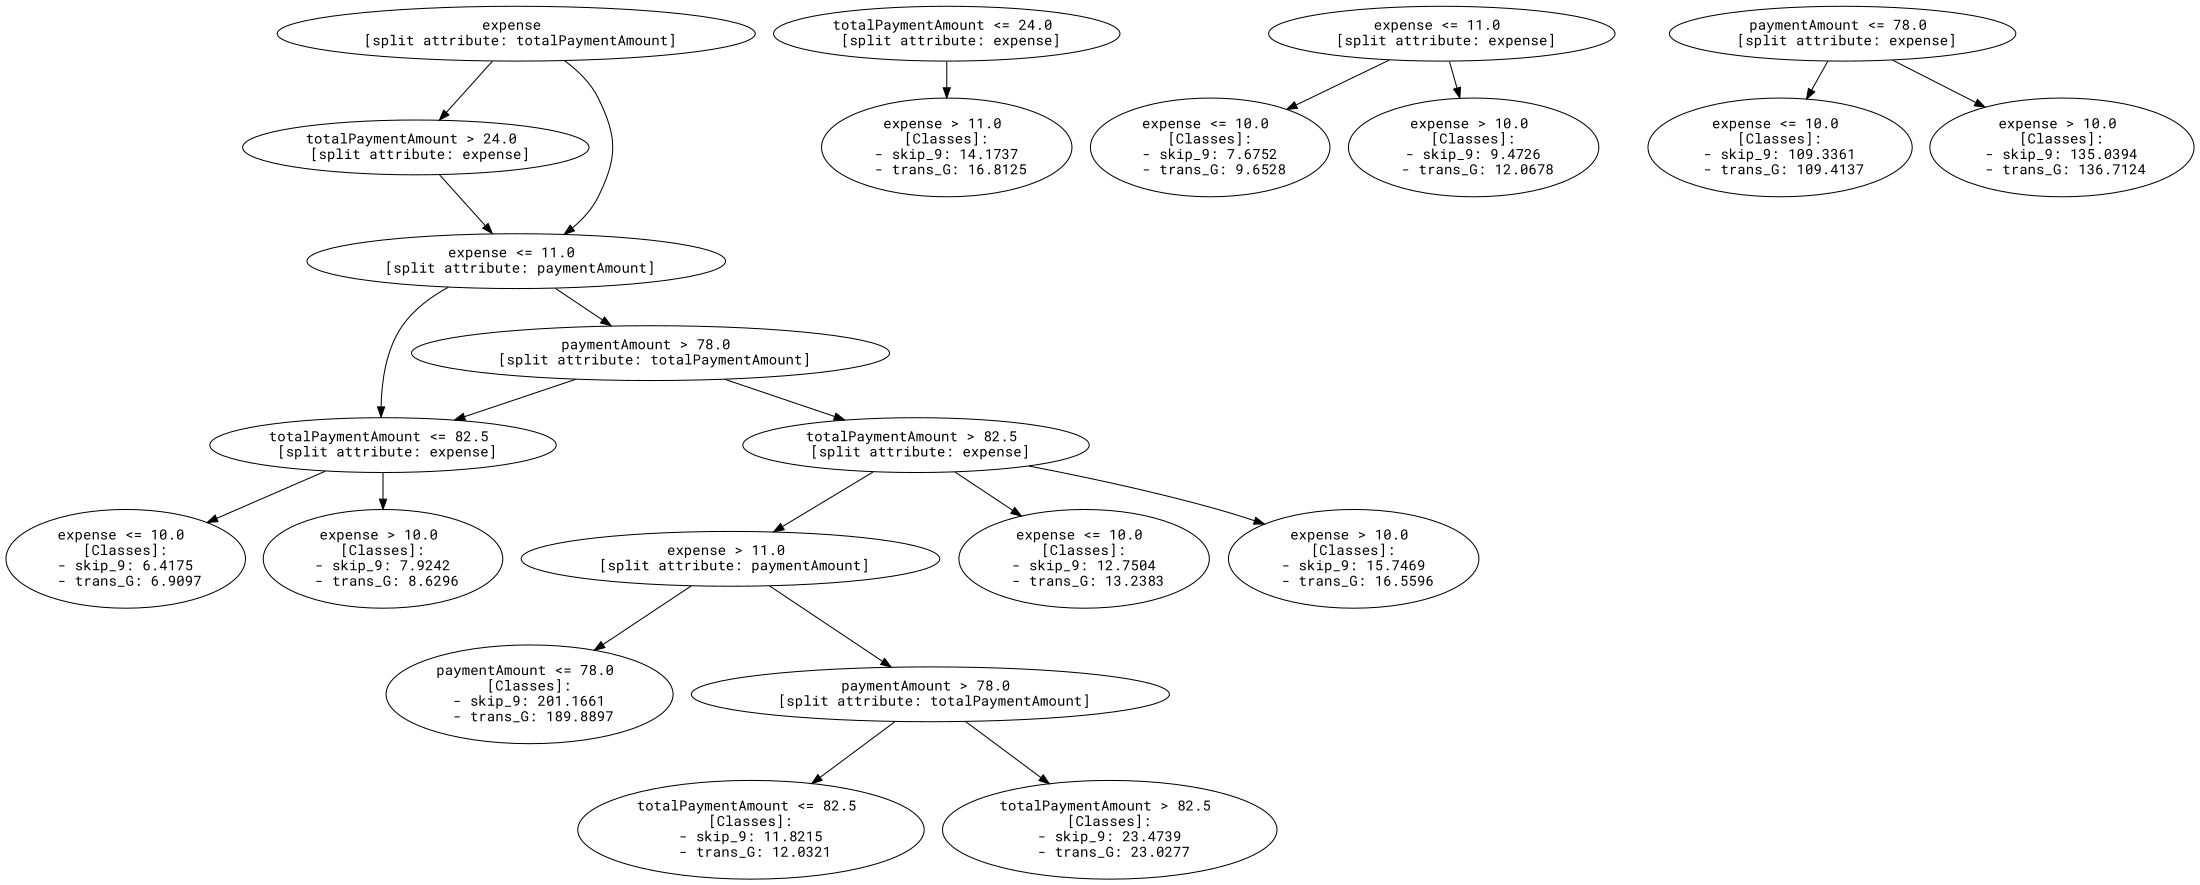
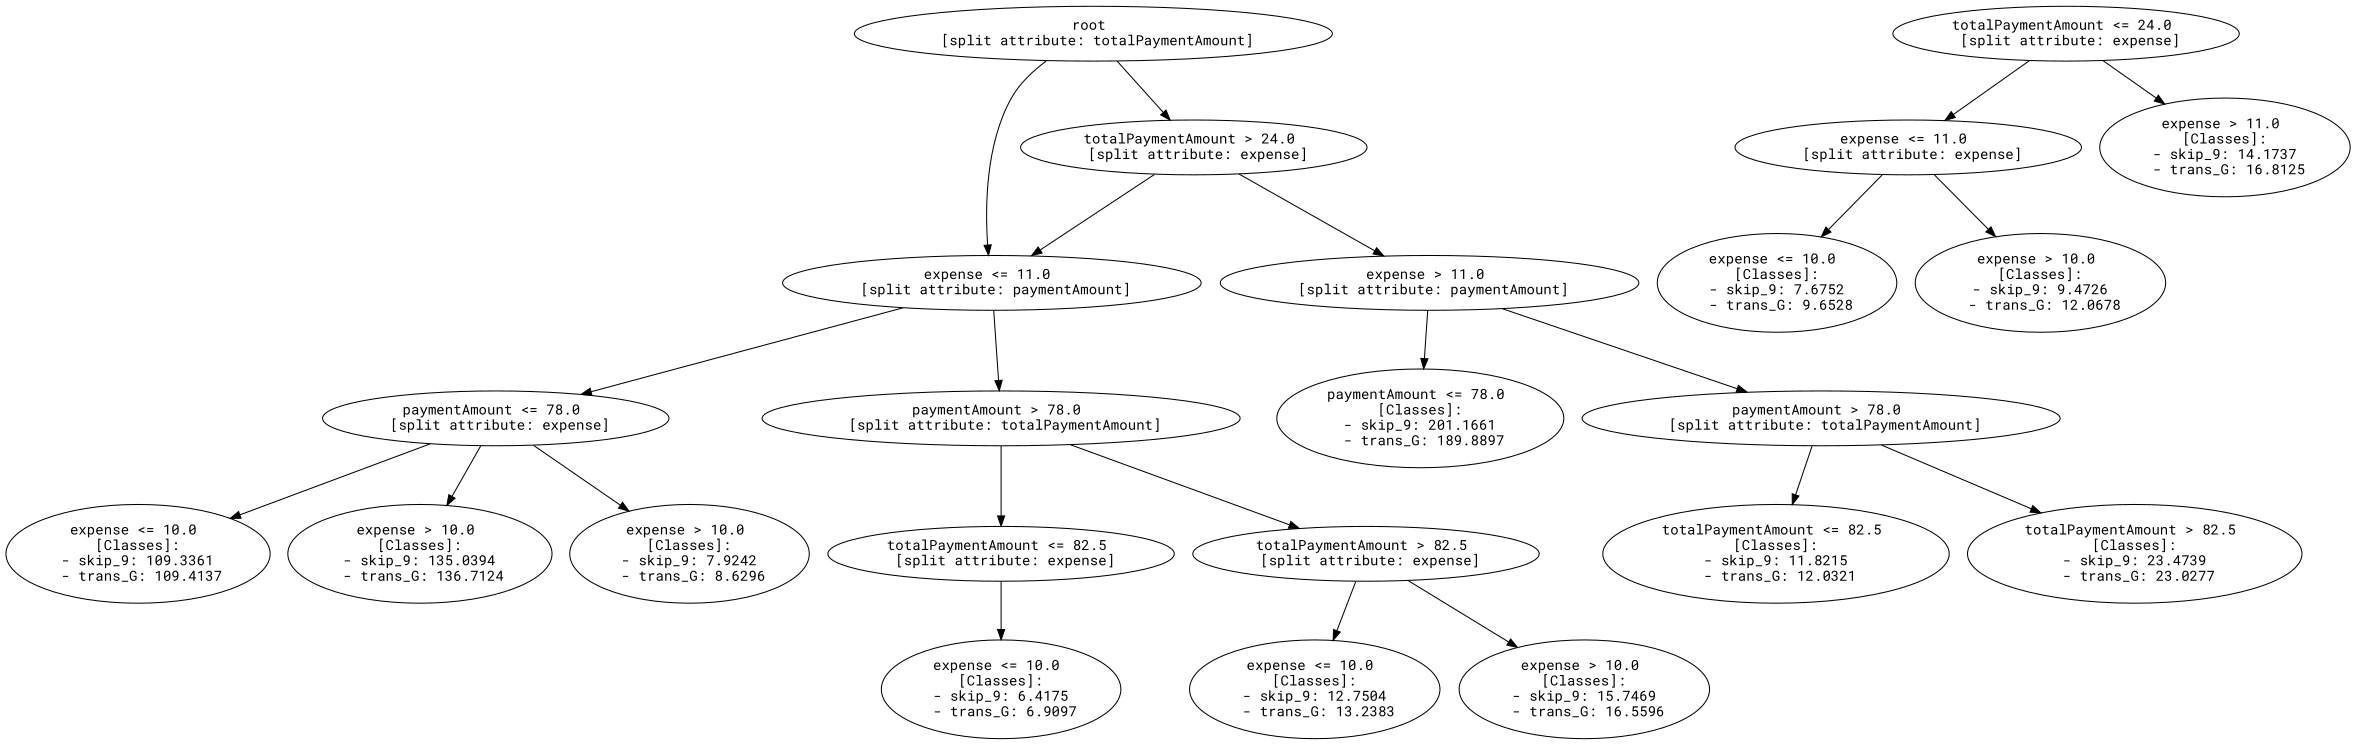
node "expense [split attribute: totalPaymentAmount]": label "expense [split attribute: totalPaymentAmount]" -> "root [split attribute: totalPaymentAmount]"
edge "totalPaymentAmount <= 24.0 [split attribute: expense]" -> "expense <= 11.0 [split attribute: expense]": added
edge "expense <= 11.0 [split attribute: paymentAmount]" -> "totalPaymentAmount <= 82.5 [split attribute: expense]": now "expense <= 11.0 [split attribute: paymentAmount]" -> "paymentAmount <= 78.0 [split attribute: expense]"
edge "totalPaymentAmount <= 82.5 [split attribute: expense]" -> "expense > 10.0 [Classes]: - skip_9: 7.9242 - trans_G: 8.6296": now "paymentAmount <= 78.0 [split attribute: expense]" -> "expense > 10.0 [Classes]: - skip_9: 7.9242 - trans_G: 8.6296"
edge "totalPaymentAmount > 82.5 [split attribute: expense]" -> "expense > 11.0 [split attribute: paymentAmount]": now "totalPaymentAmount > 24.0 [split attribute: expense]" -> "expense > 11.0 [split attribute: paymentAmount]"
